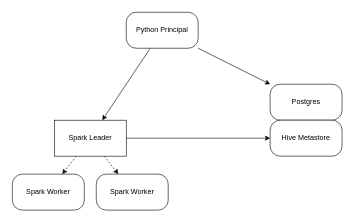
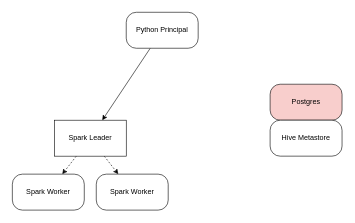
edge "Python Principal" -> "Postgres": removed
node "Postgres": fillcolor #ffffff -> #f8cecc
edge "Spark Leader" -> "Hive Metastore": removed
